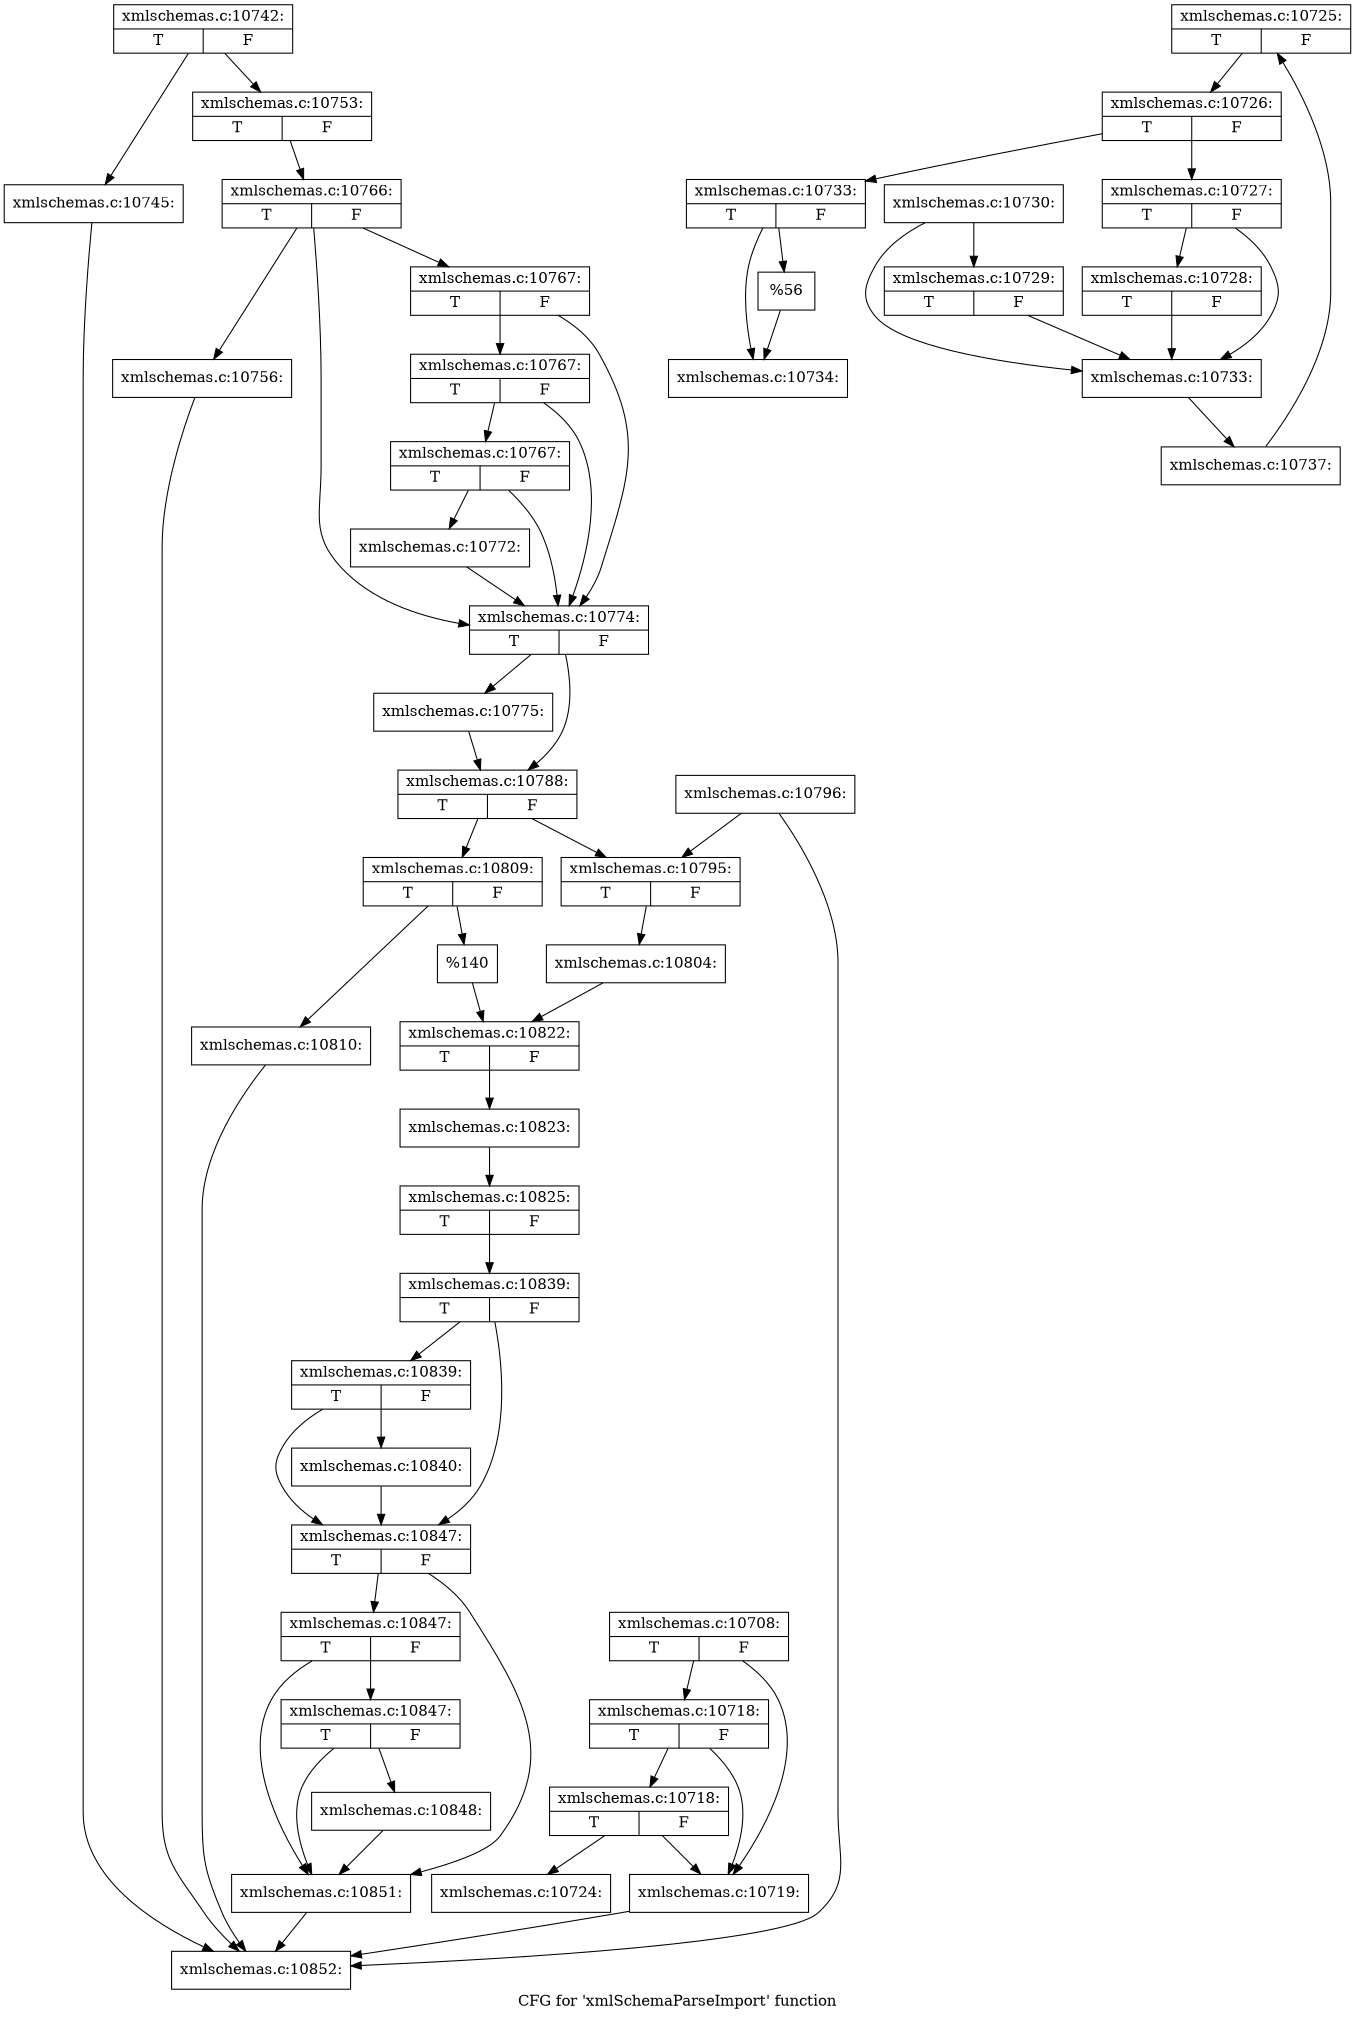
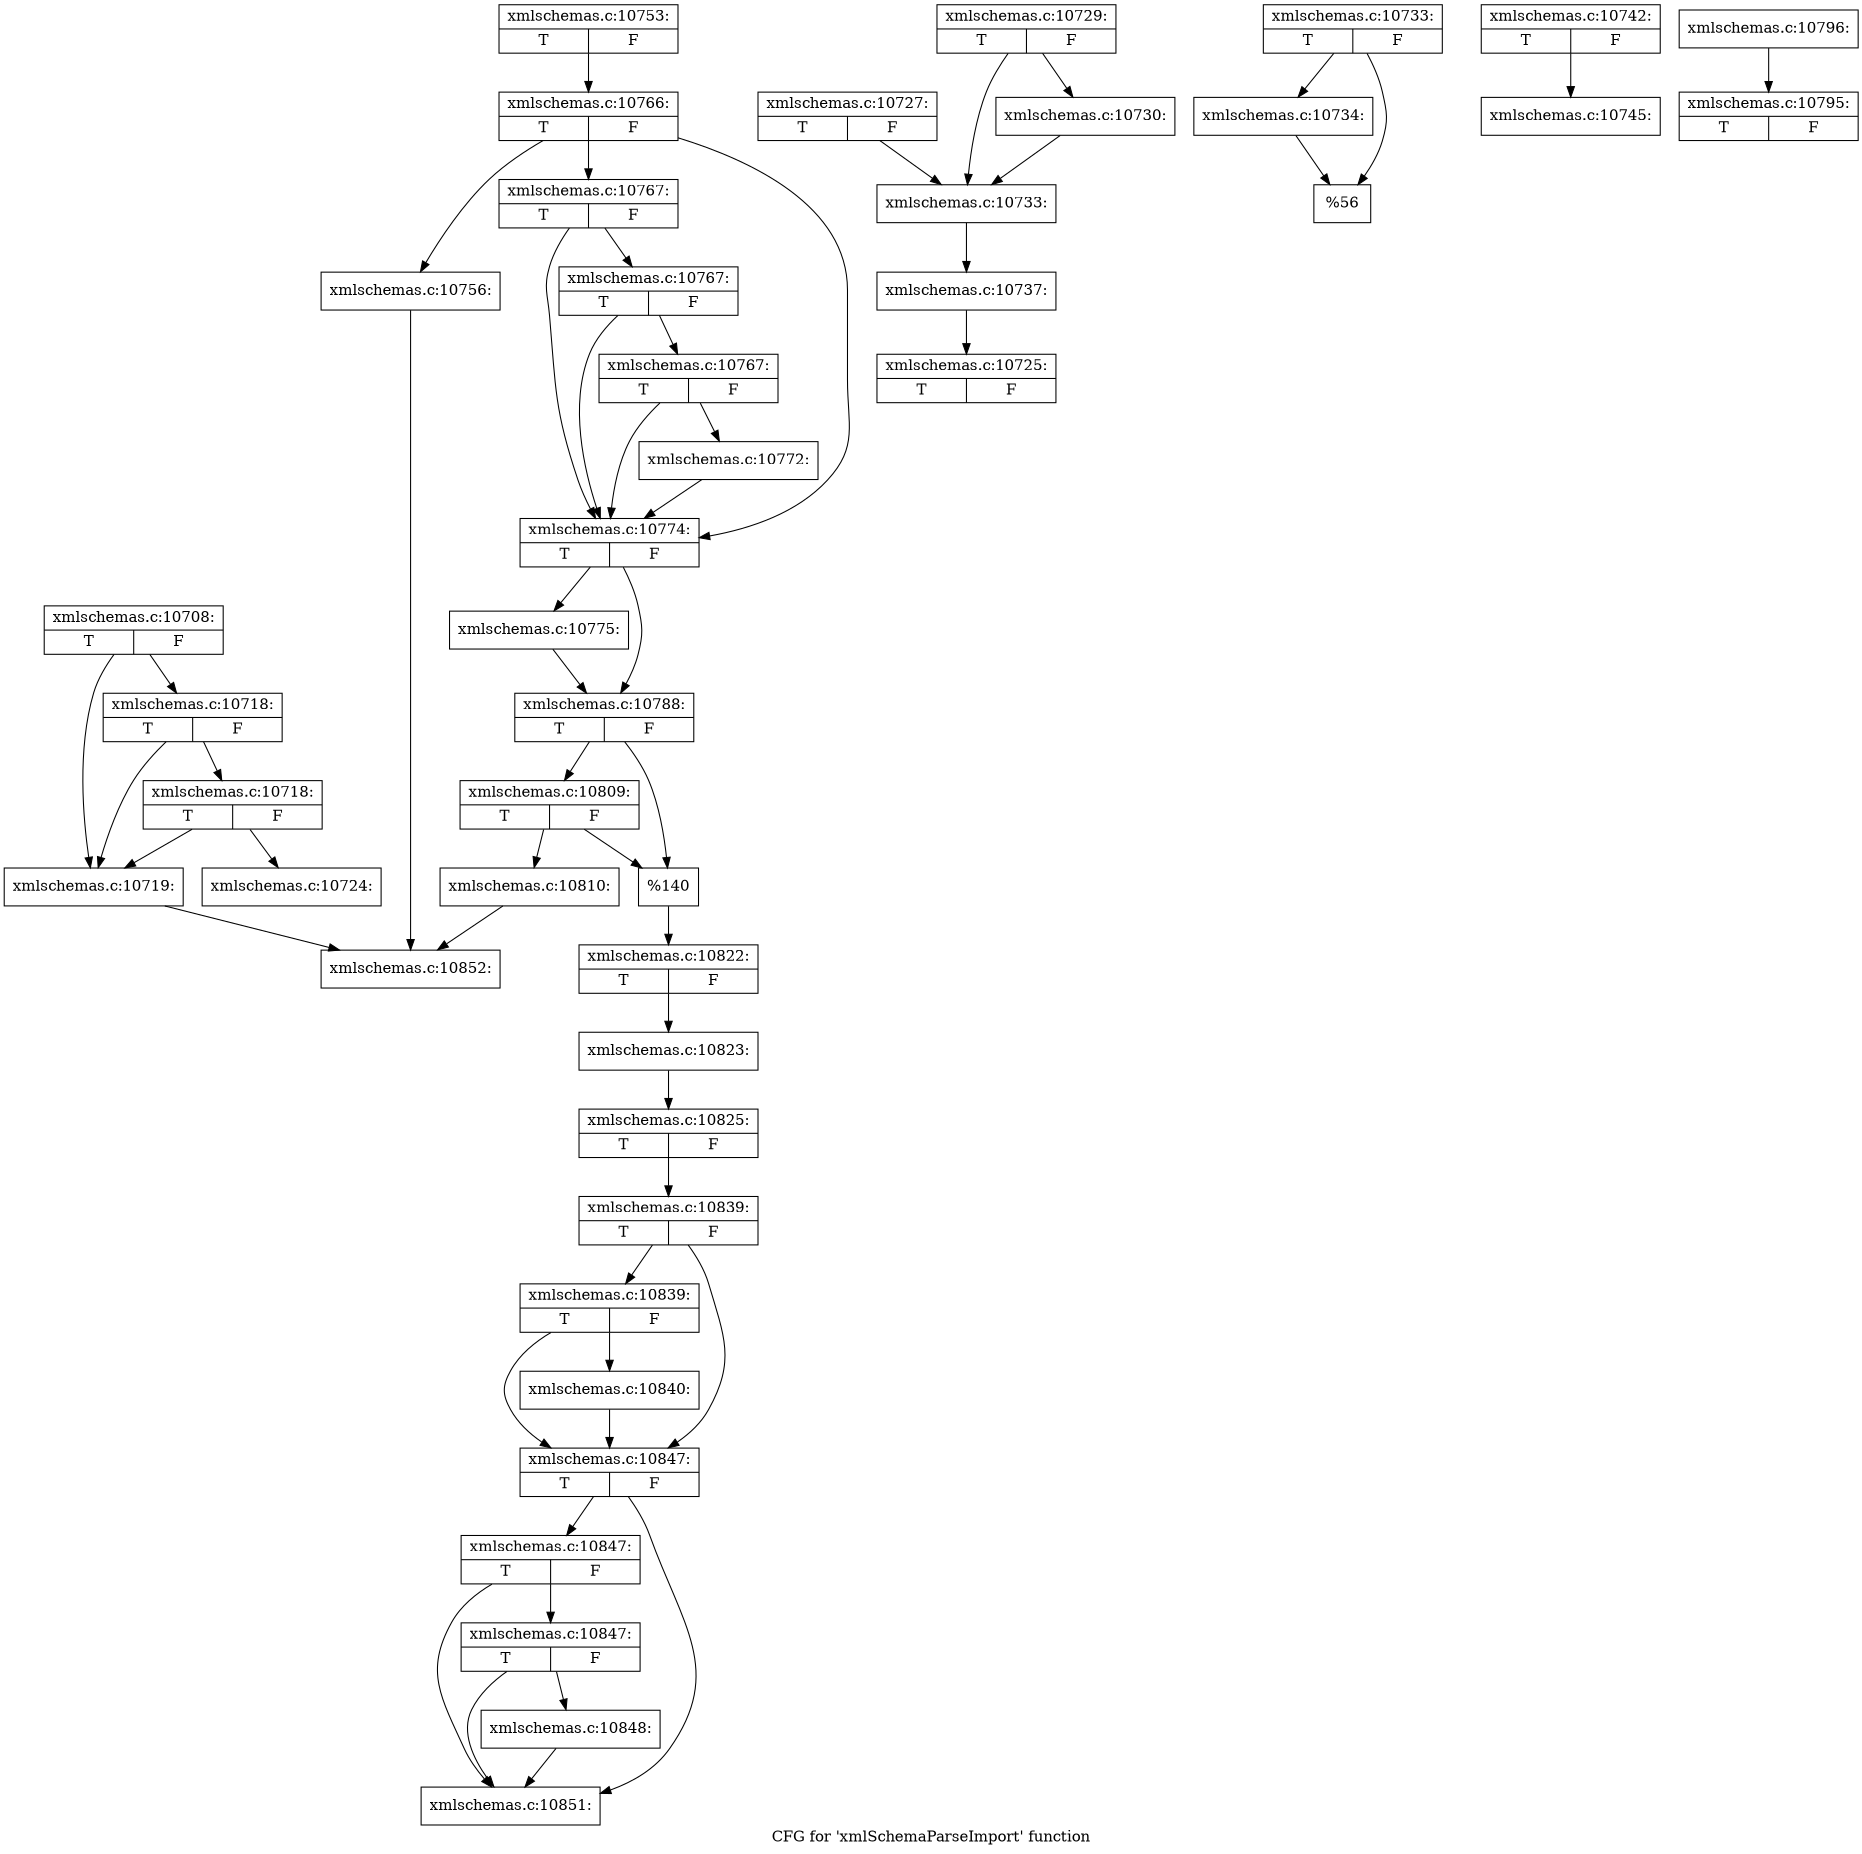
edge "xmlschemas.c:10742:" -> "xmlschemas.c:10753:": removed
node "xmlschemas.c:10726:": removed
edge "xmlschemas.c:10730:" -> "xmlschemas.c:10729:": reversed
node "xmlschemas.c:10728:": removed
edge "%56" -> "xmlschemas.c:10734:": reversed
edge "xmlschemas.c:10788:" -> "xmlschemas.c:10795:": now "xmlschemas.c:10788:" -> "%140"
node "xmlschemas.c:10804:": removed
edge "xmlschemas.c:10745:" -> "xmlschemas.c:10852:": removed
edge "xmlschemas.c:10796:" -> "xmlschemas.c:10852:": removed
edge "xmlschemas.c:10851:" -> "xmlschemas.c:10852:": removed
